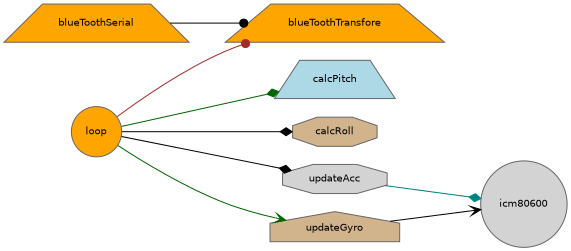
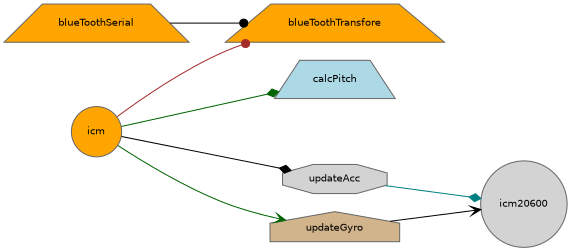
node "loop": label "loop" -> "icm"
node "calcRoll": removed
node "icm80600": label "icm80600" -> "icm20600"
